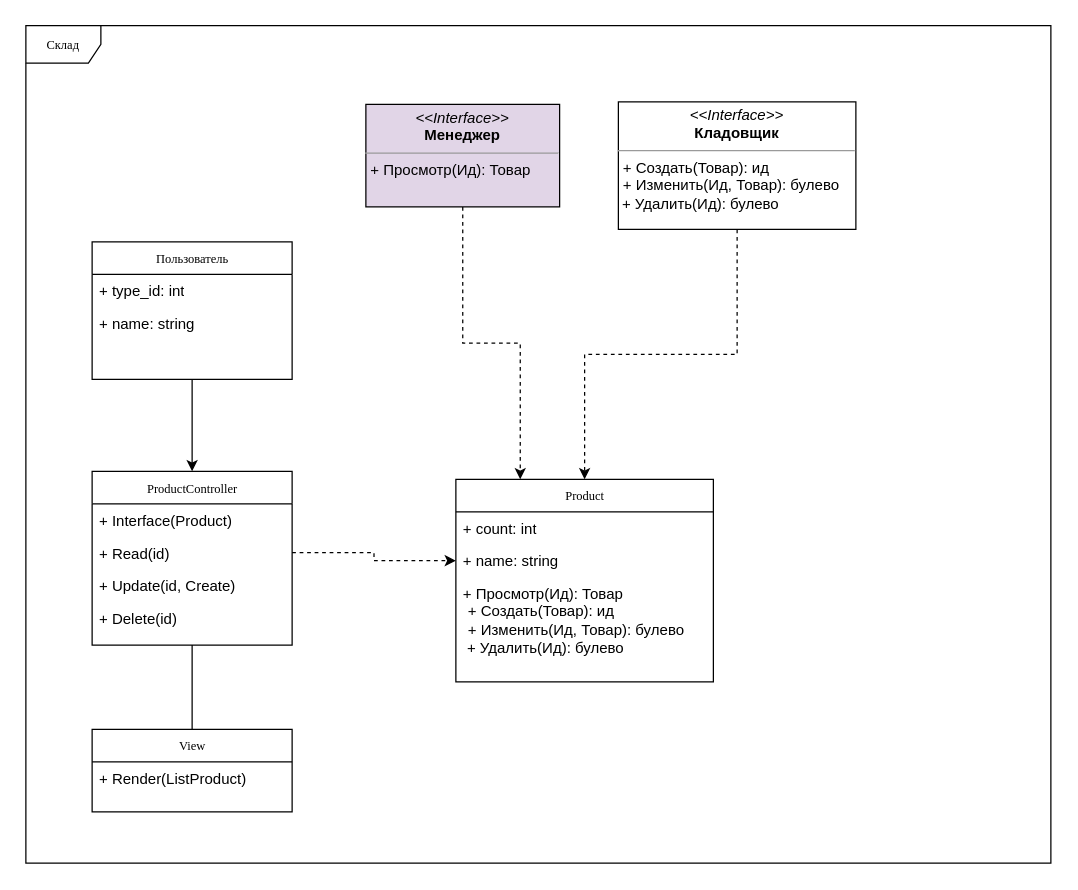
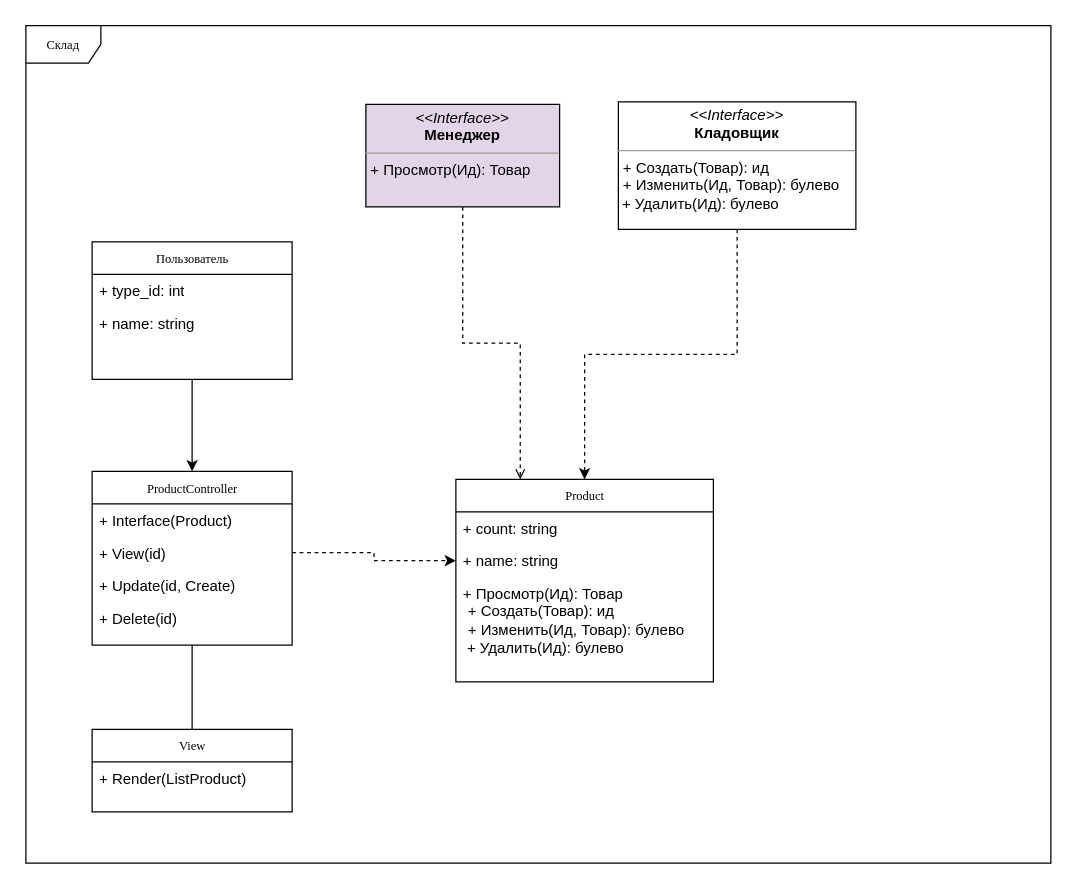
edge "<<Interface>> Менеджер + Просмотр(Ид): Товар" -> "Product": arrowhead classic -> open
node "+ count: int": label "+ count: int" -> "+ count: string"
node "+ Read(id)": label "+ Read(id)" -> "+ View(id)"
